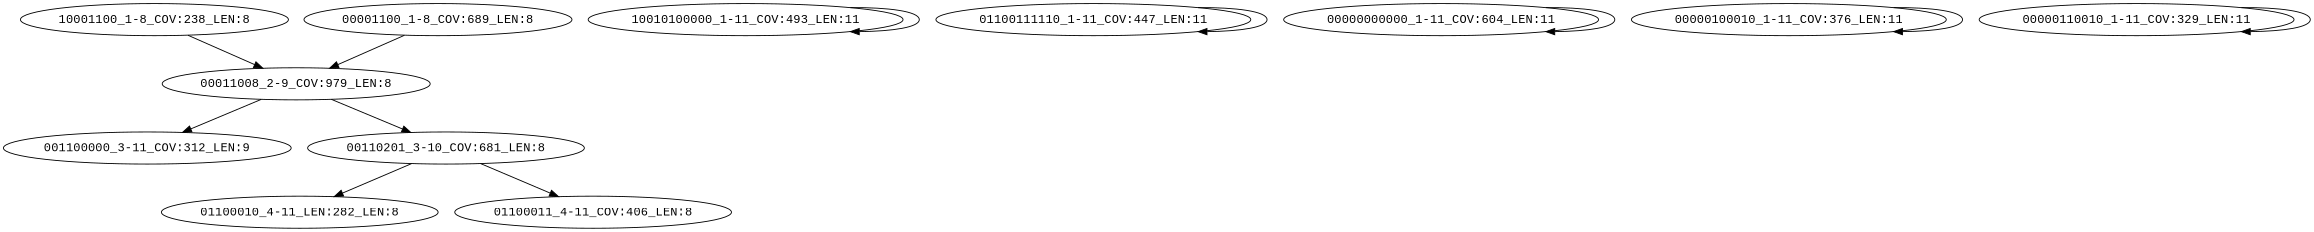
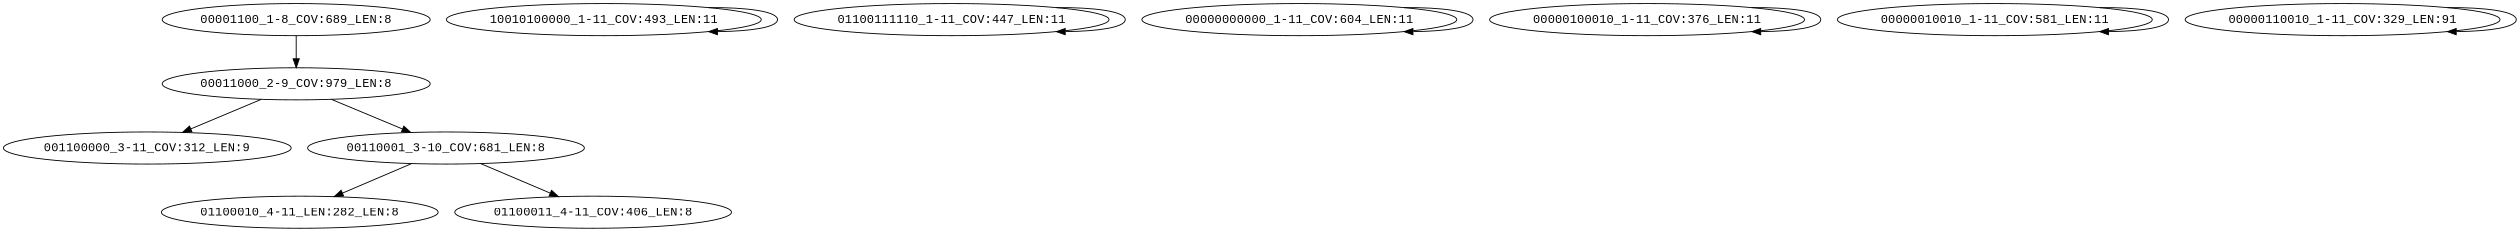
node "10001100_1-8_COV:238_LEN:8": removed
node "00000010010_1-11_COV:581_LEN:11": added
node "00000110010_1-11_COV:329_LEN:11": label "00000110010_1-11_COV:329_LEN:11" -> "00000110010_1-11_COV:329_LEN:91"
node "00011008_2-9_COV:979_LEN:8": label "00011008_2-9_COV:979_LEN:8" -> "00011000_2-9_COV:979_LEN:8"
node "00110201_3-10_COV:681_LEN:8": label "00110201_3-10_COV:681_LEN:8" -> "00110001_3-10_COV:681_LEN:8"
